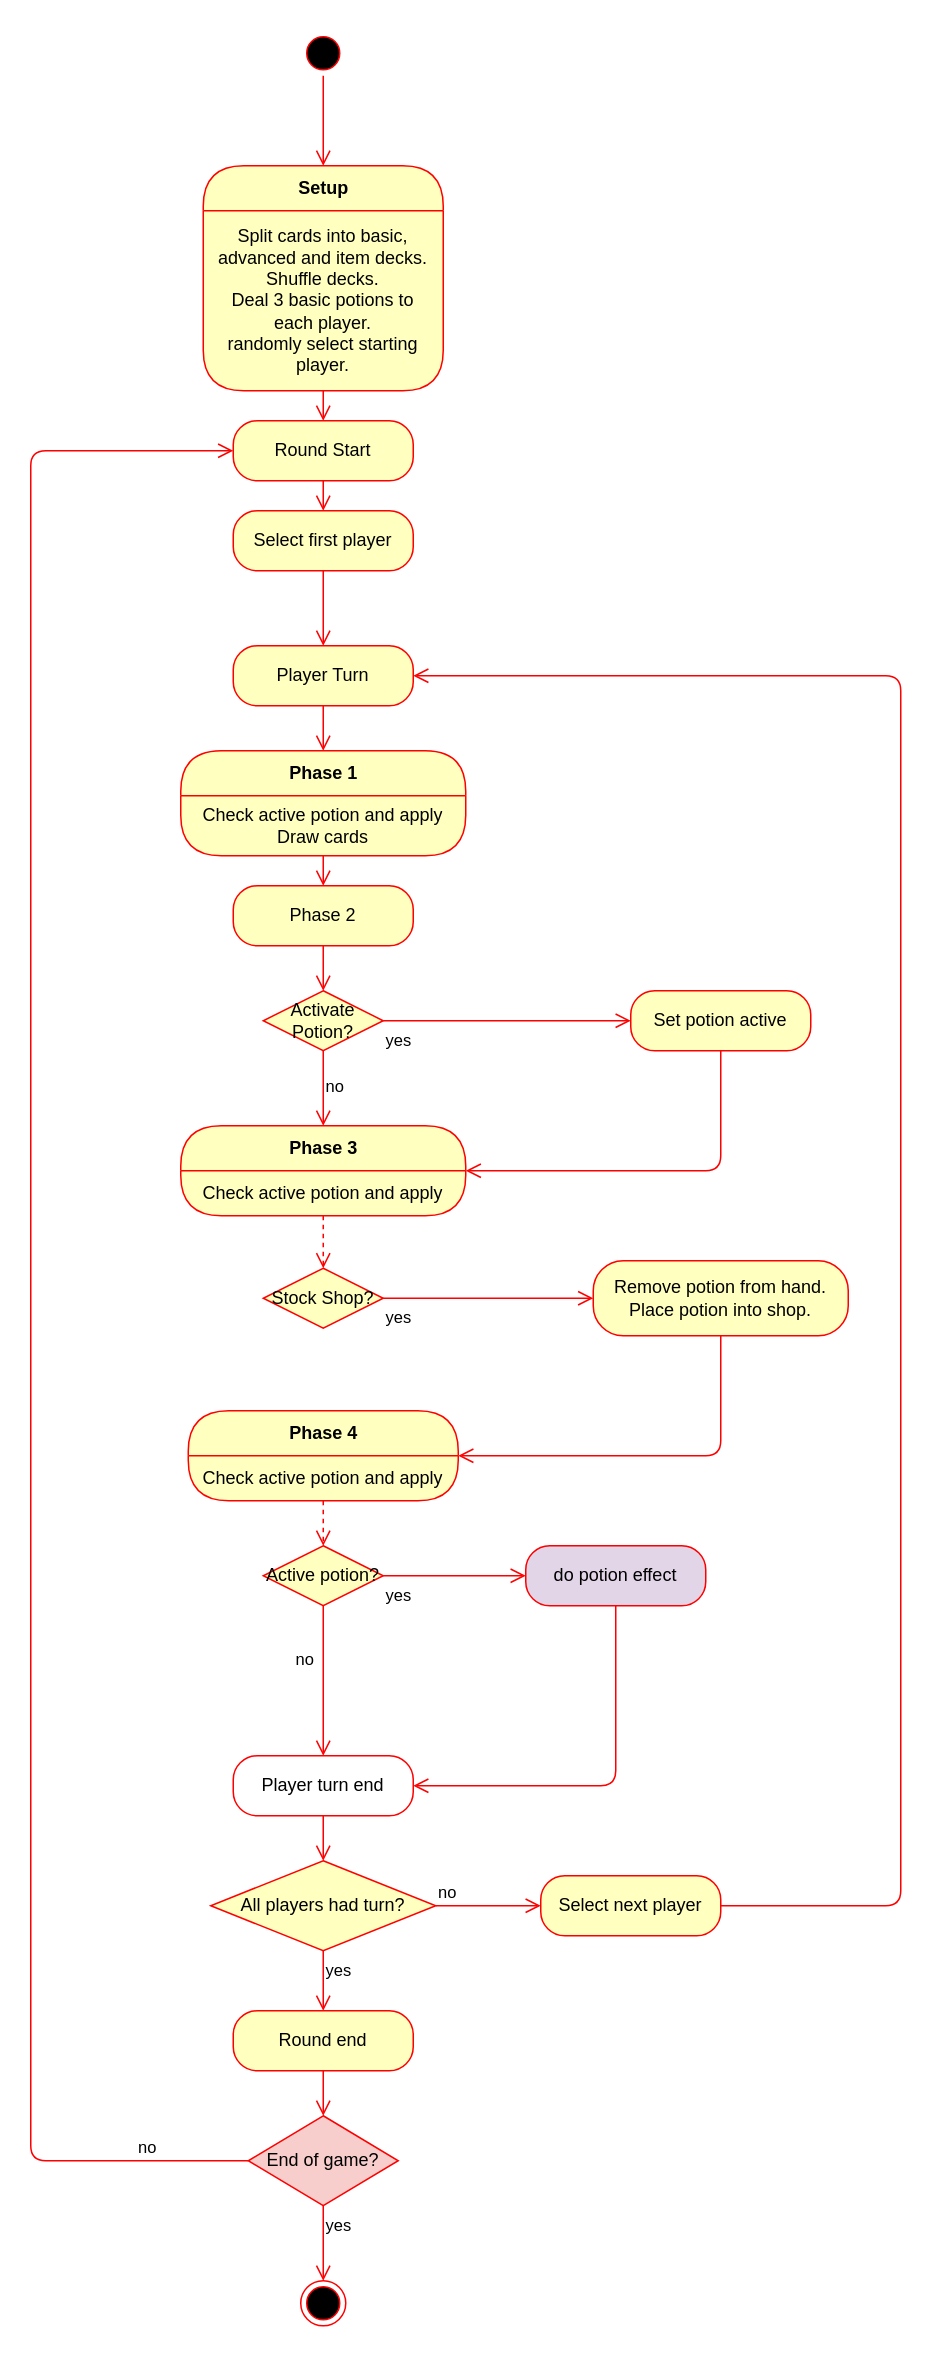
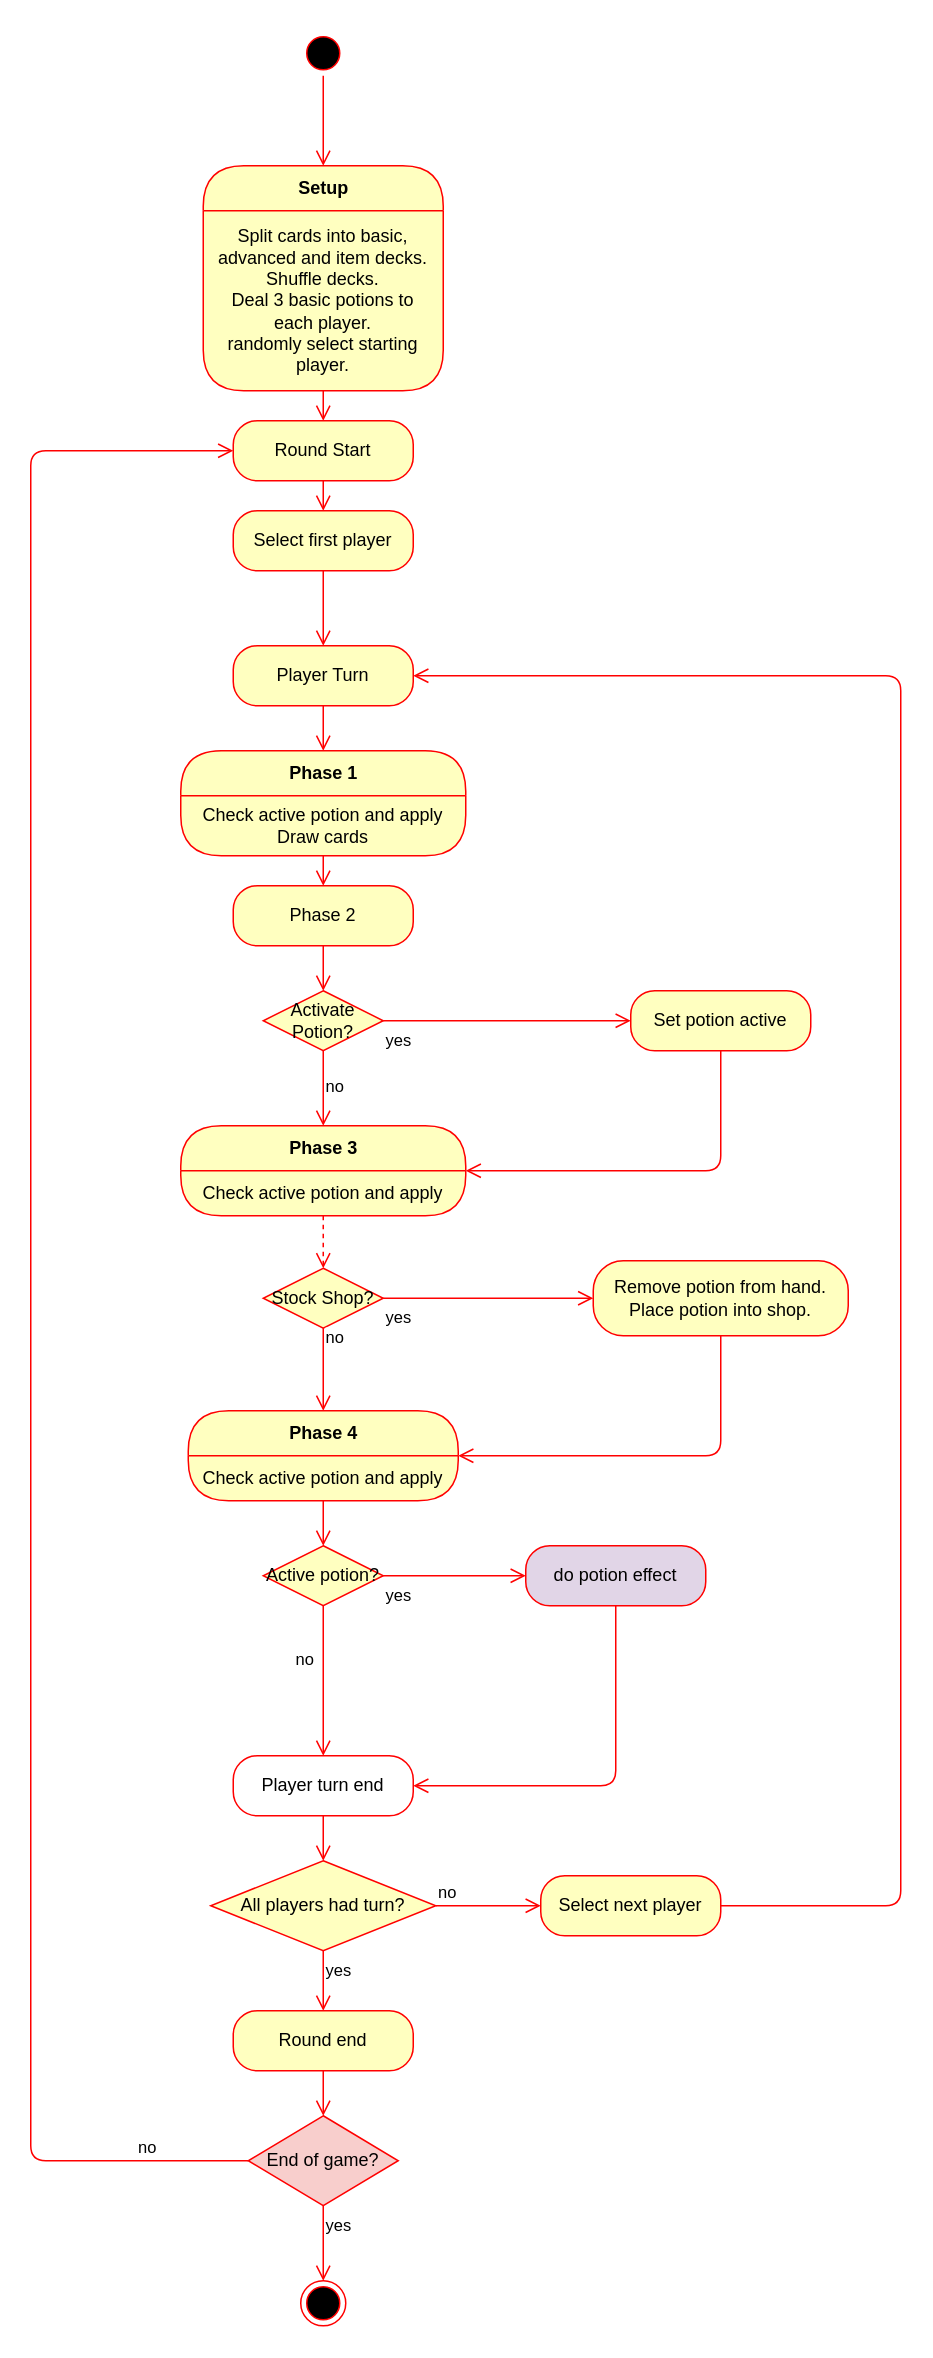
edge "Stock Shop?" -> "Phase 4": added, label "no"
edge "Phase 4" -> "Active potion?": style dashed -> solid
